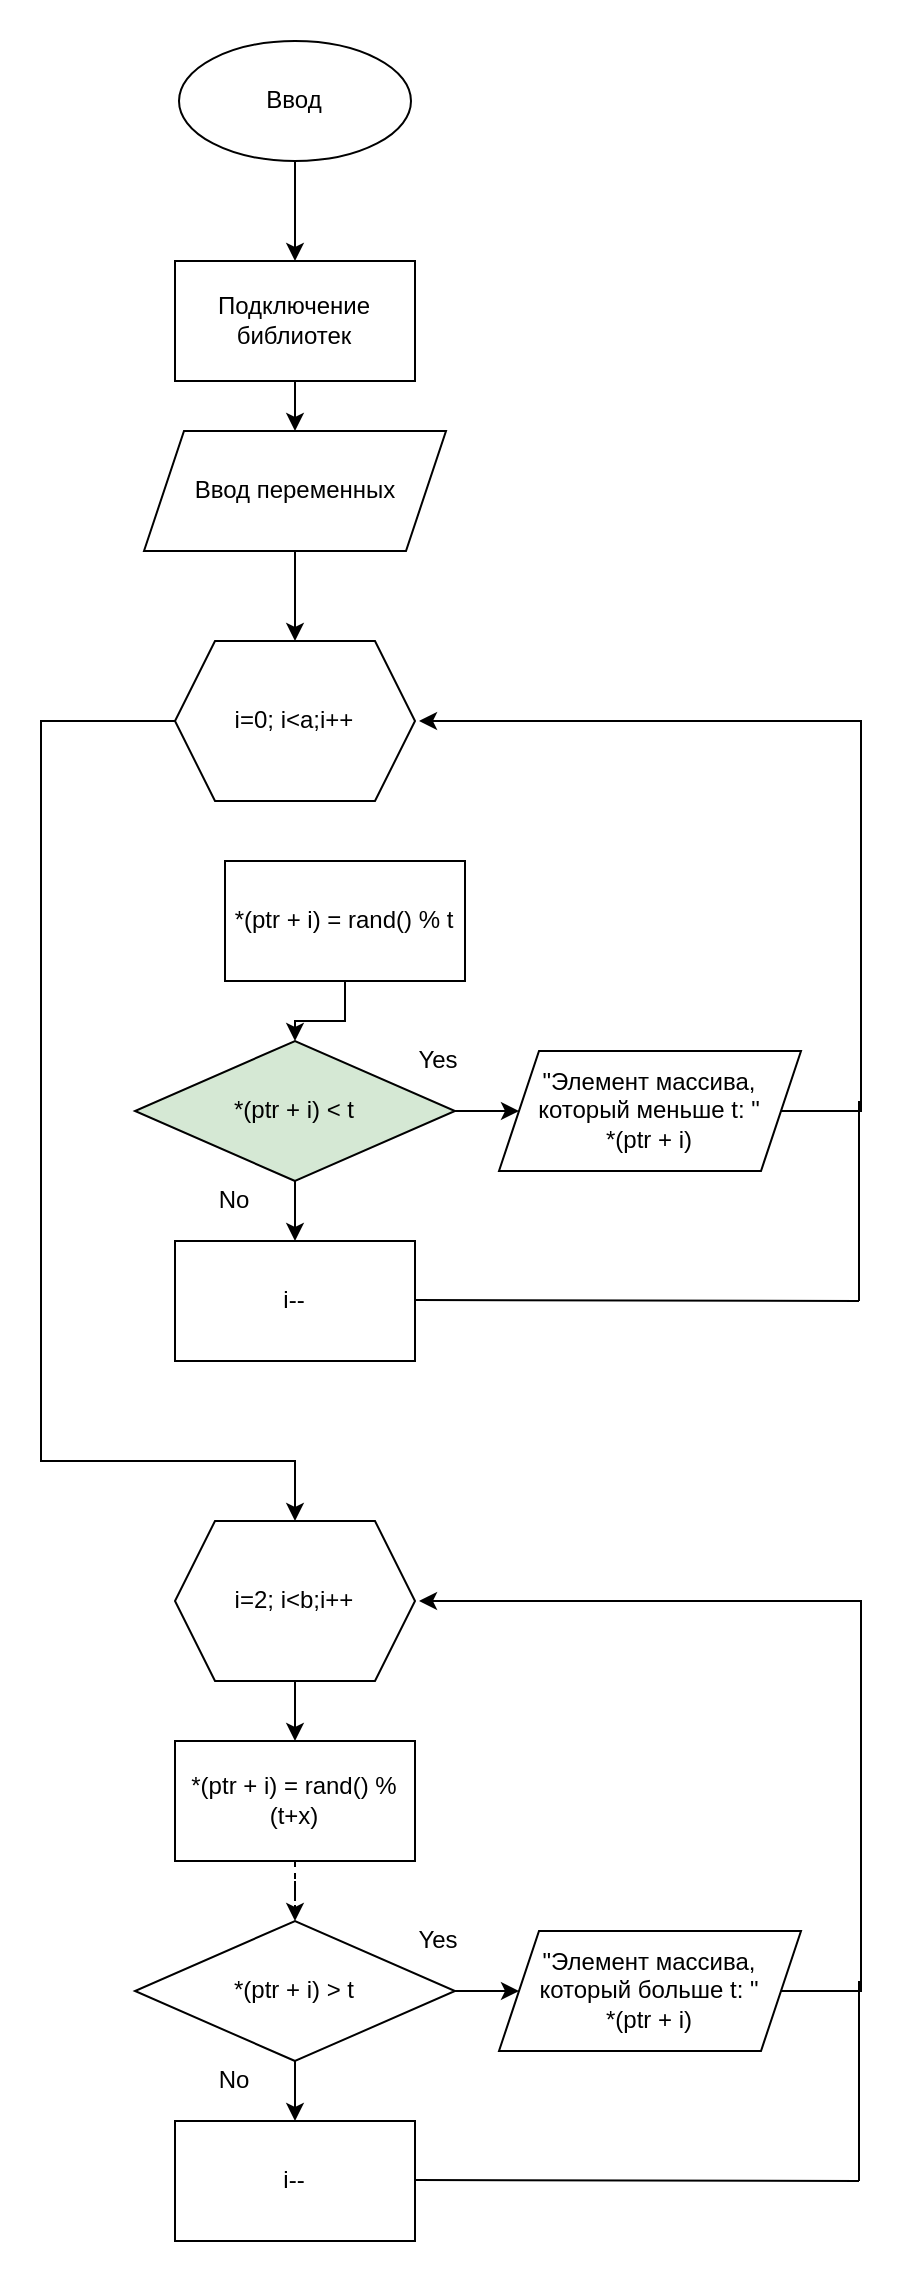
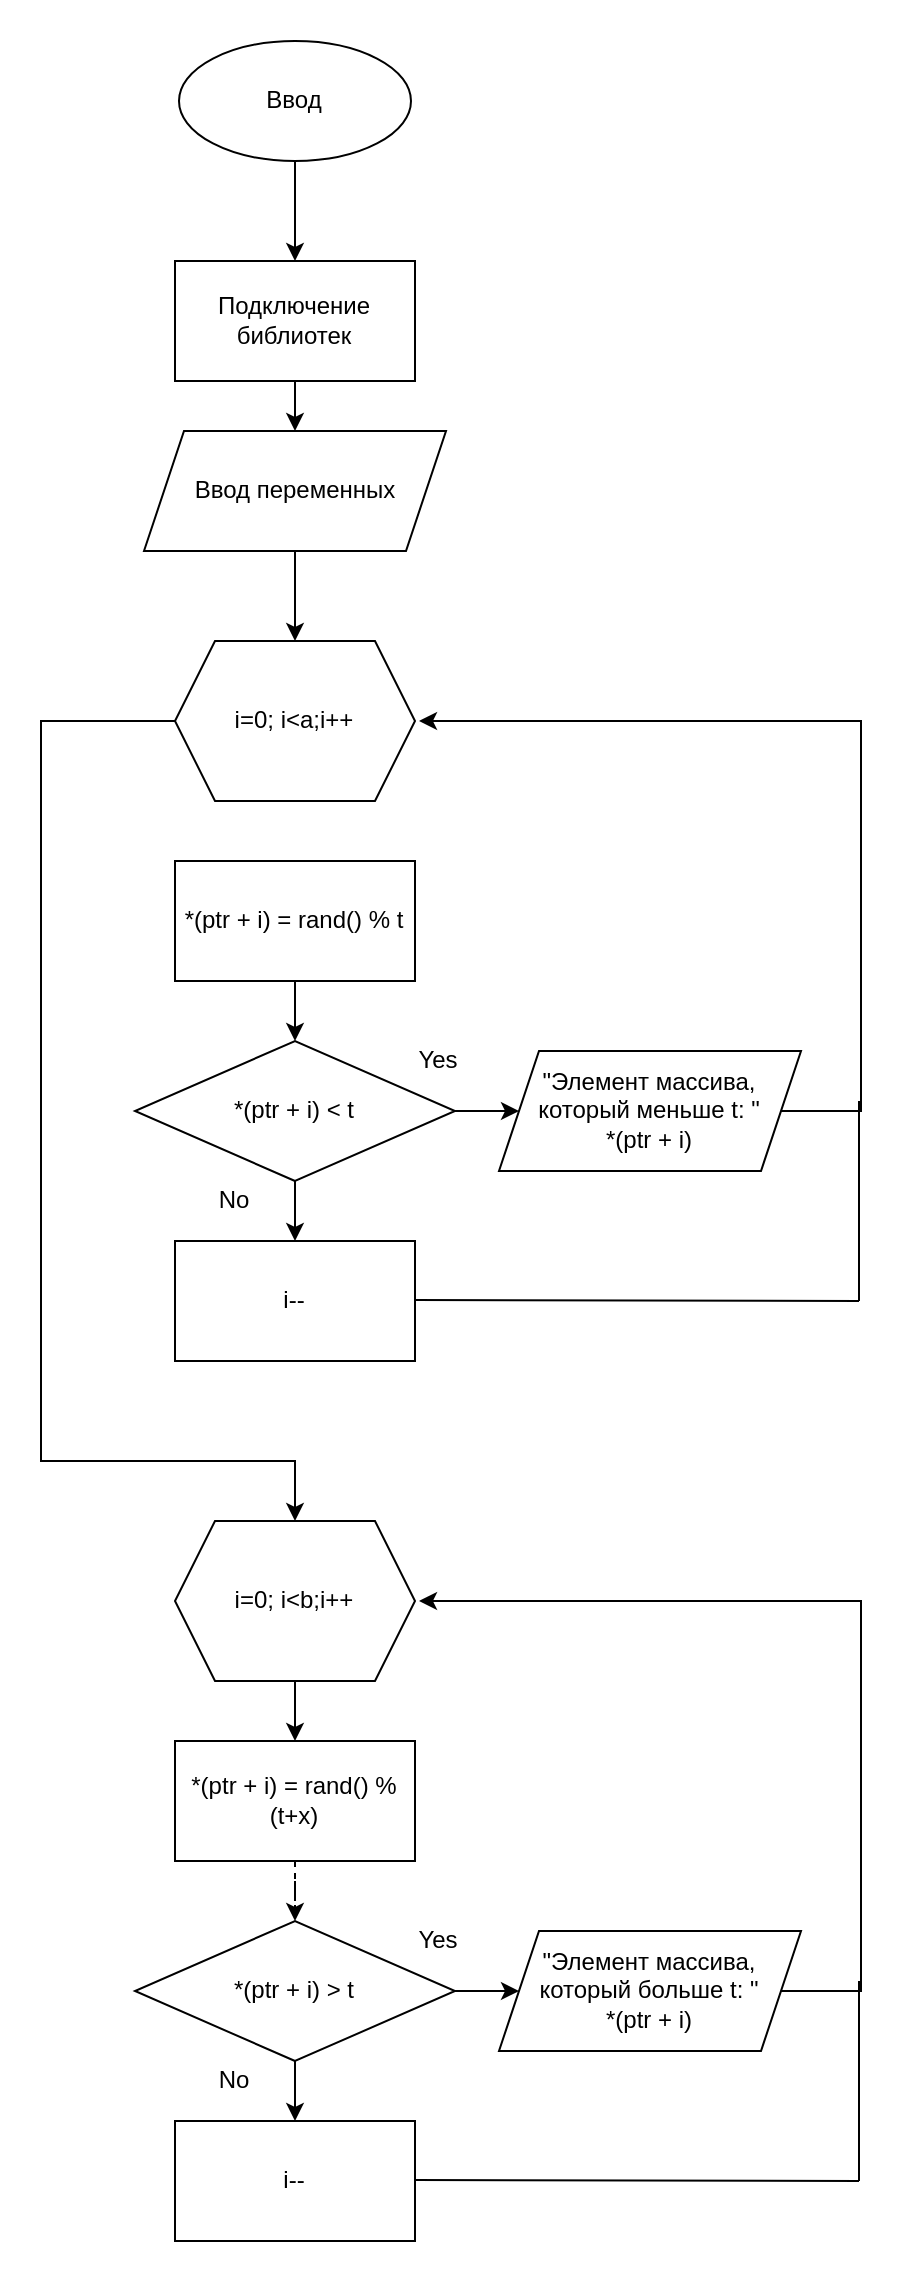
node "*(ptr + i) = rand() % t": moved (345, 921) -> (295, 921)
node "*(ptr + i) < t": fillcolor #d5e8d4 -> #ffffff
node "i=2; i<b;i++": label "i=2; i<b;i++" -> "i=0; i<b;i++"
